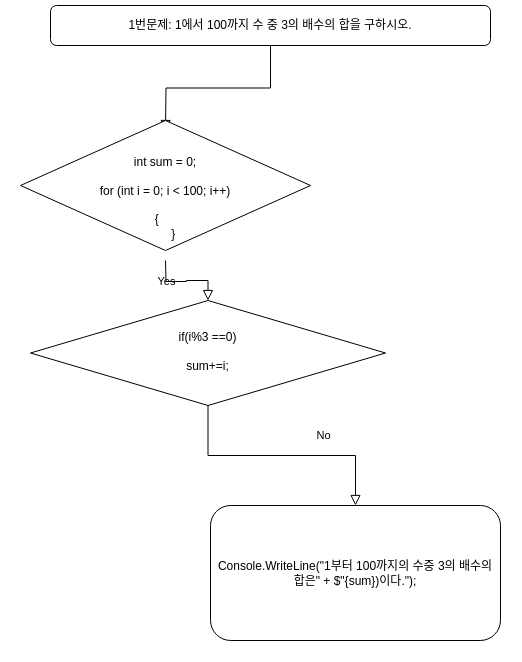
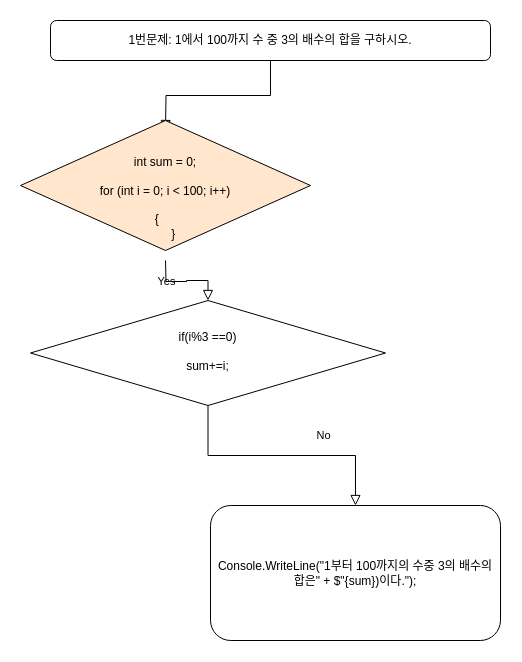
node "1번문제: 1에서 100까지 수 중 3의 배수의 합을 구하시오.": moved (271, 26) -> (271, 41)
node "int sum = 0; for (int i = 0; i < 100; i++) { }": fillcolor #ffffff -> #ffe6cc
